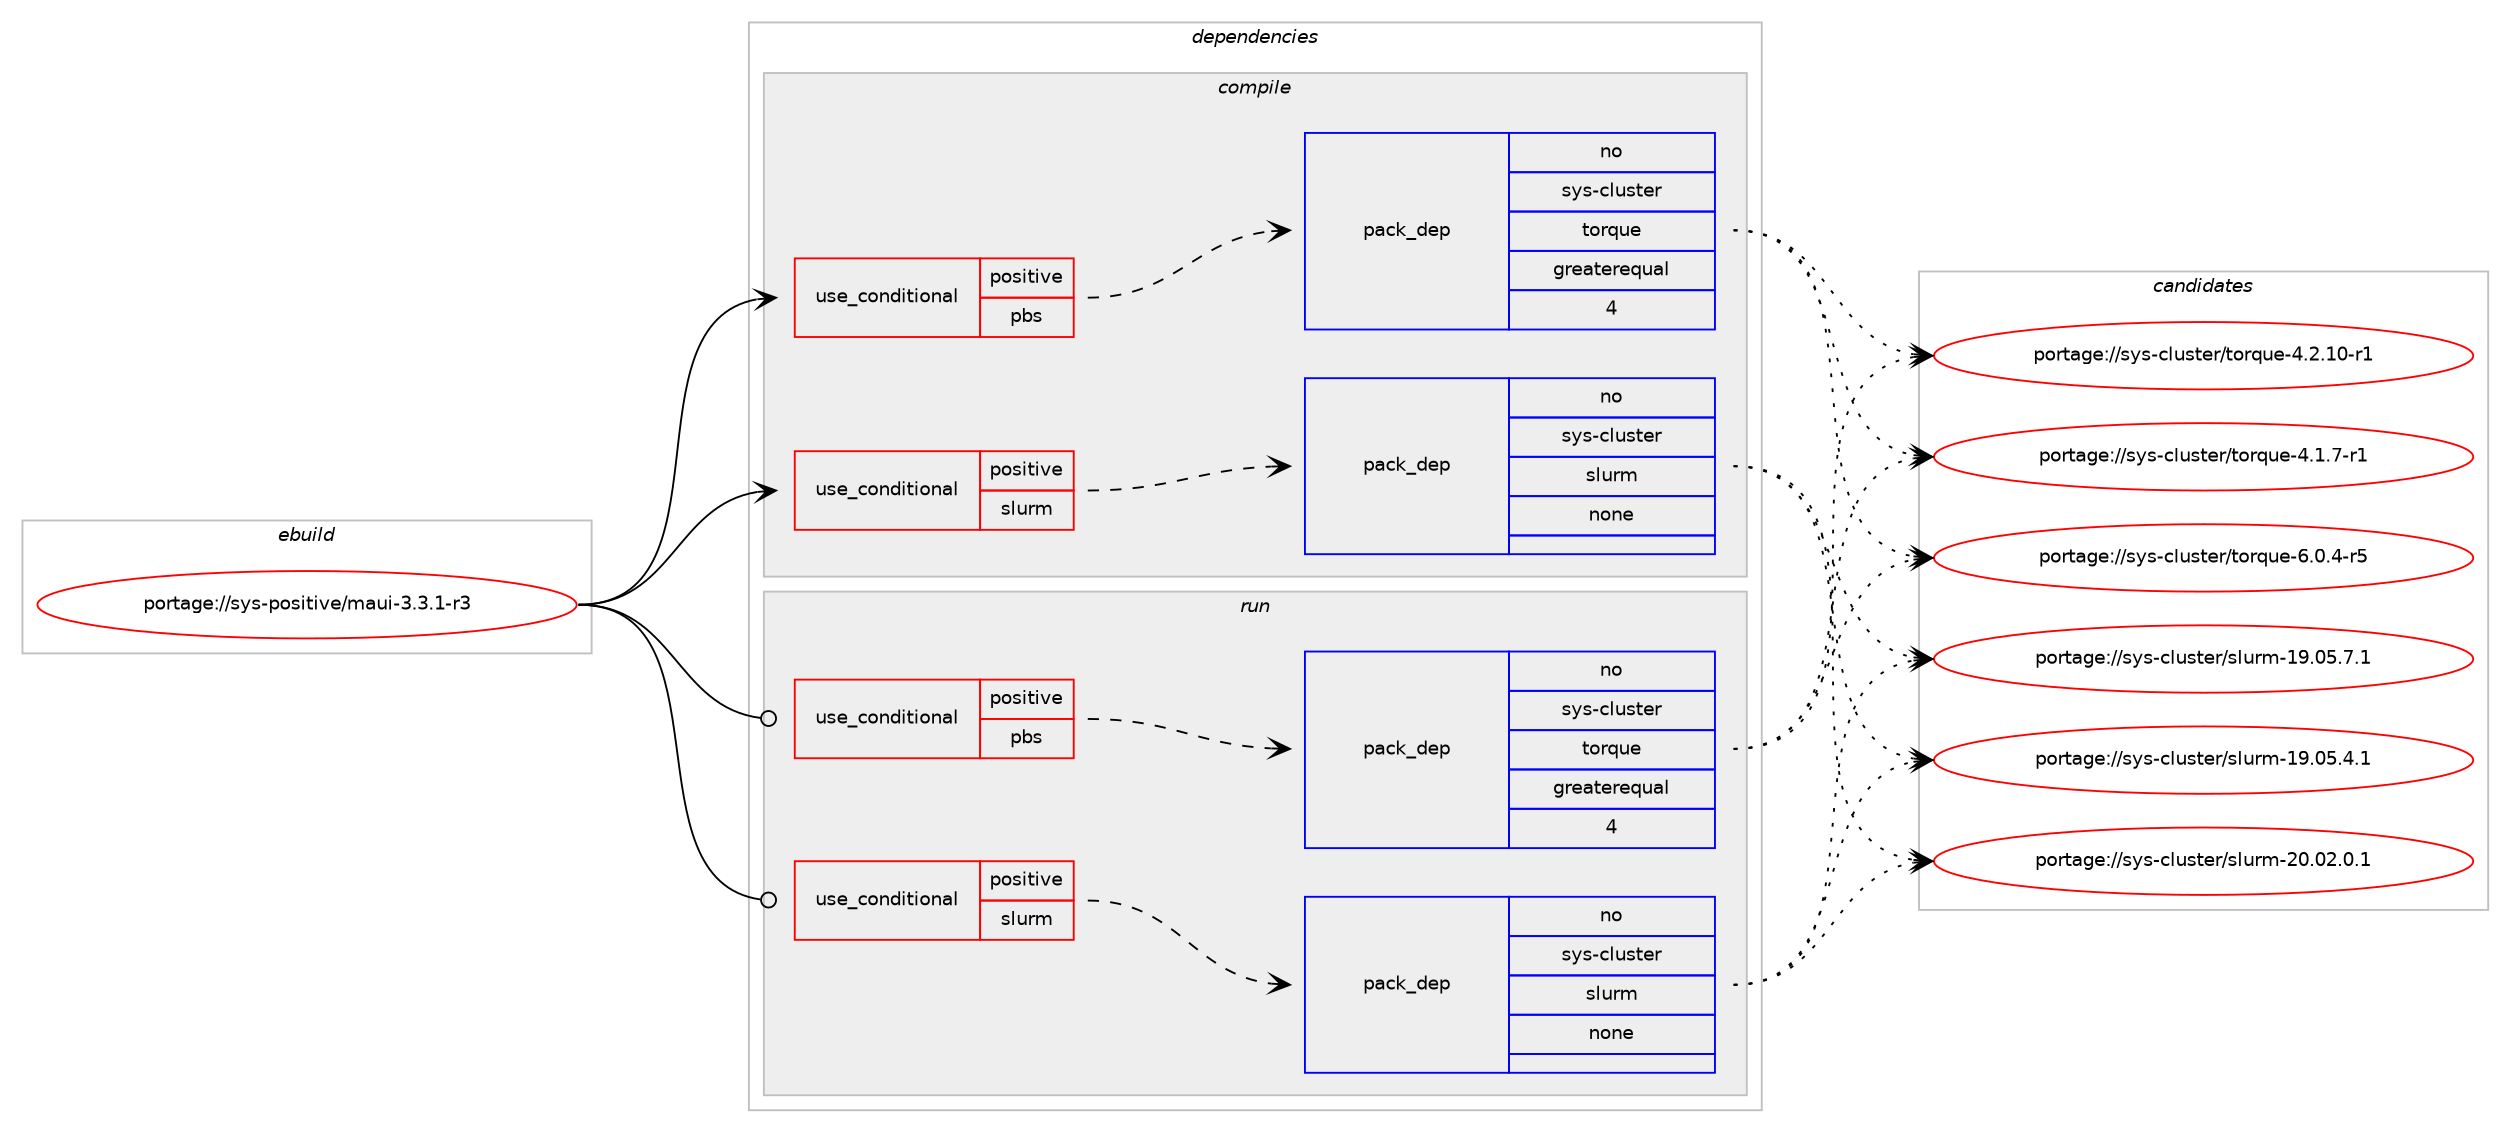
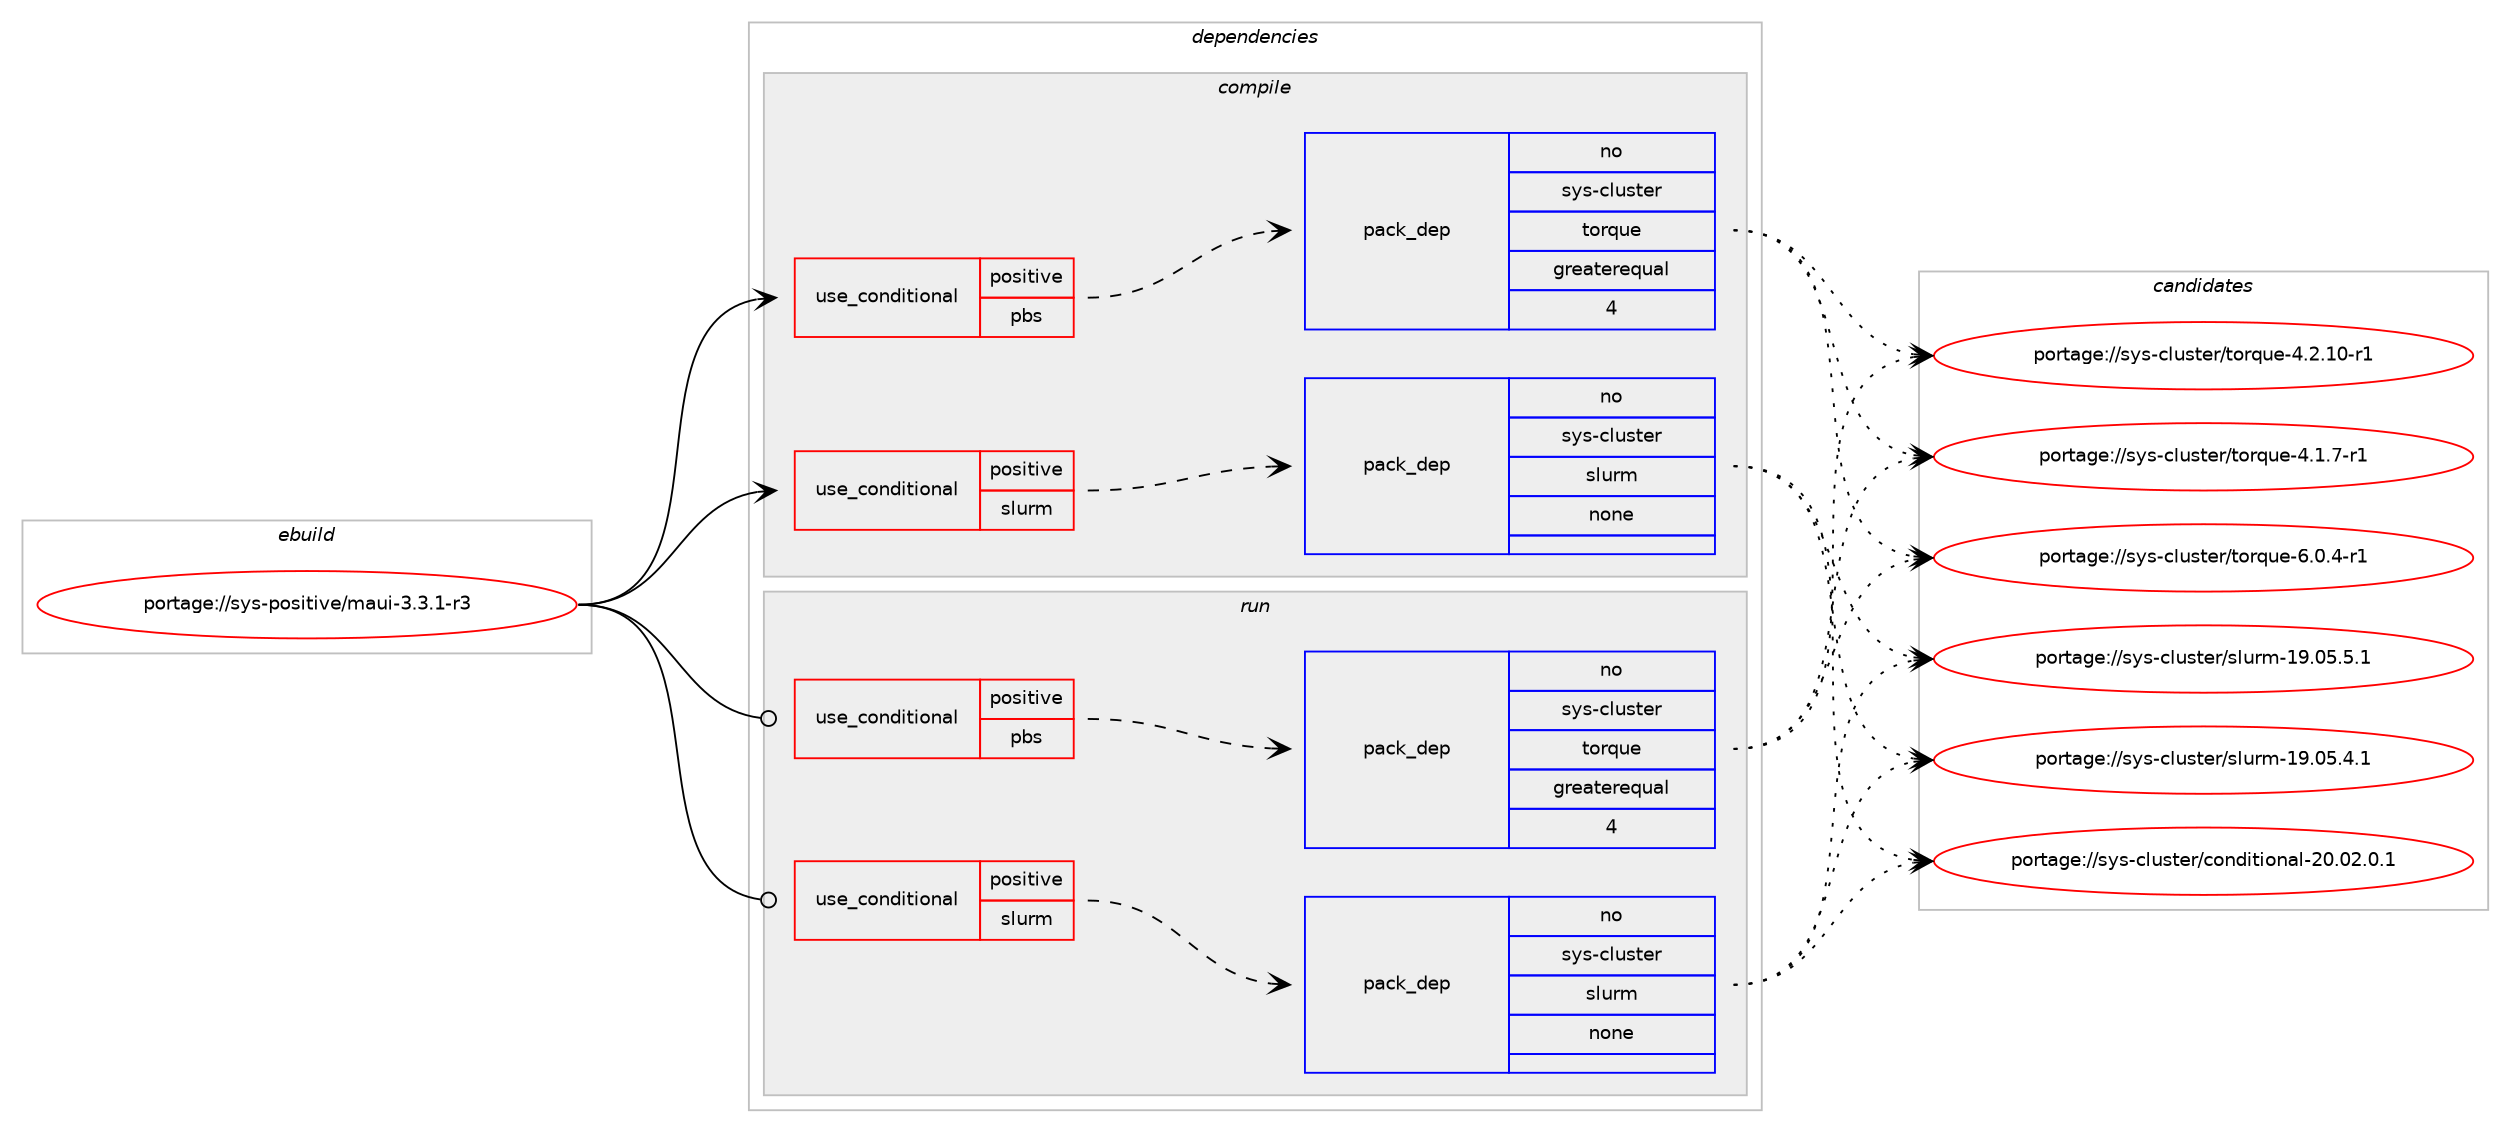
node "portage://sys-cluster/torque-6.0.4-r5": label "portage://sys-cluster/torque-6.0.4-r5" -> "portage://sys-cluster/torque-6.0.4-r1"
node "portage://sys-cluster/slurm-19.05.7.1": label "portage://sys-cluster/slurm-19.05.7.1" -> "portage://sys-cluster/slurm-19.05.5.1"
node "portage://sys-cluster/slurm-20.02.0.1": label "portage://sys-cluster/slurm-20.02.0.1" -> "portage://sys-cluster/conditional-20.02.0.1"
